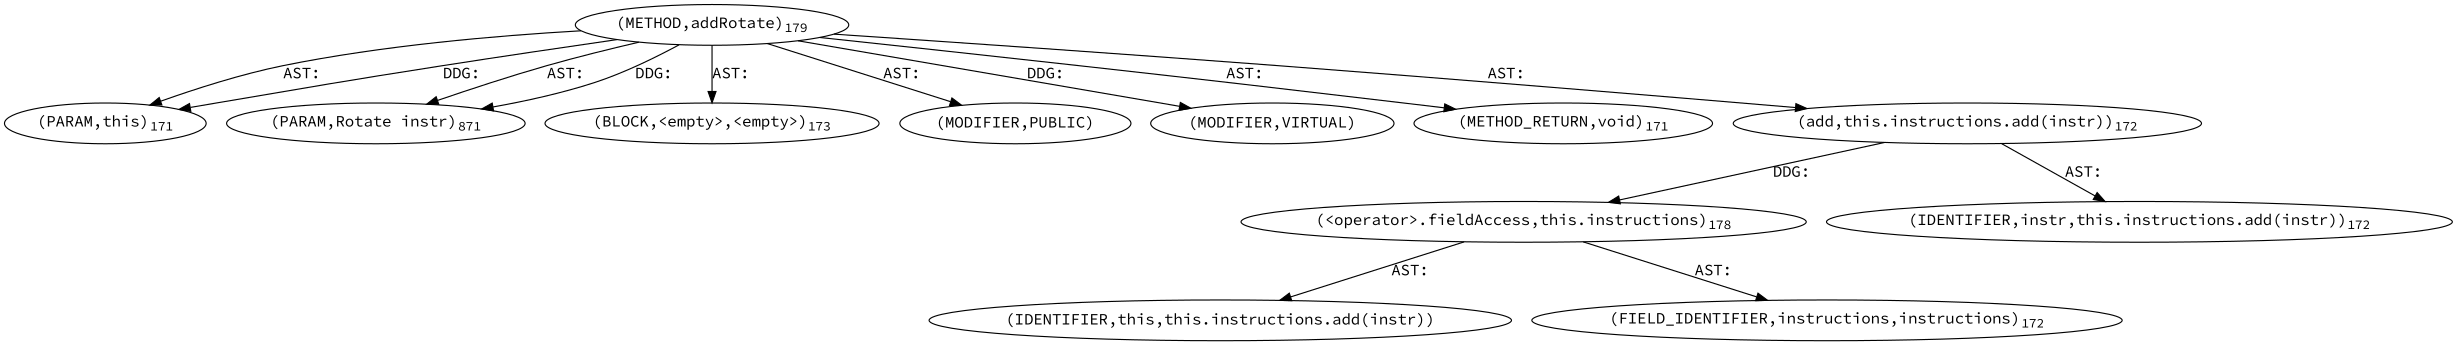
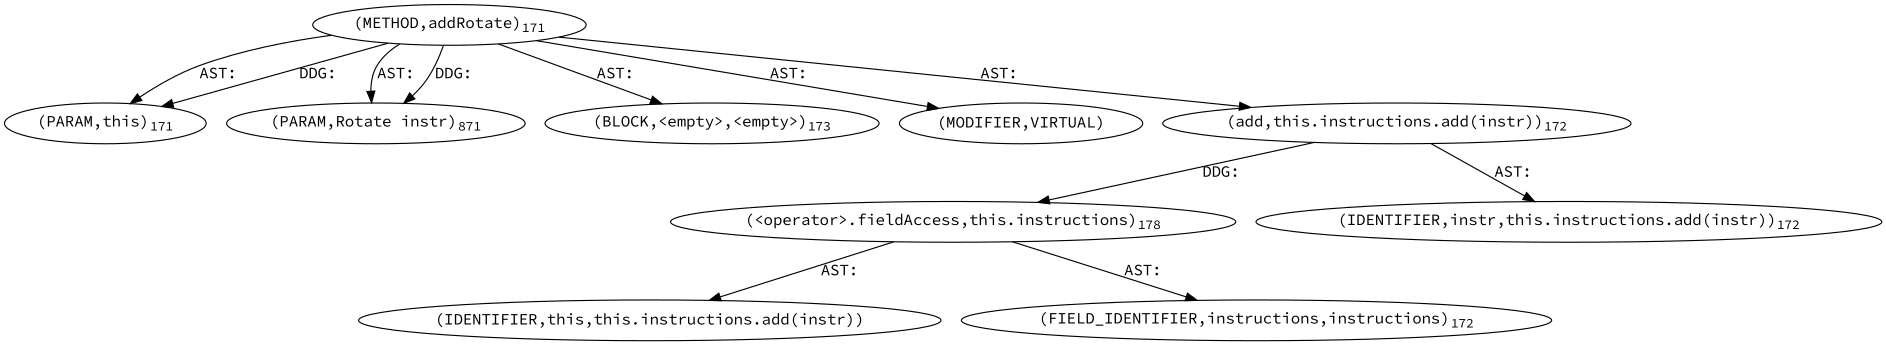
node "(METHOD,addRotate)": text "179" -> "171"
edge "(METHOD,addRotate)" -> "(MODIFIER,VIRTUAL)": label "DDG: " -> "AST: "
node "(MODIFIER,PUBLIC)": removed
node "(METHOD_RETURN,void)": removed
